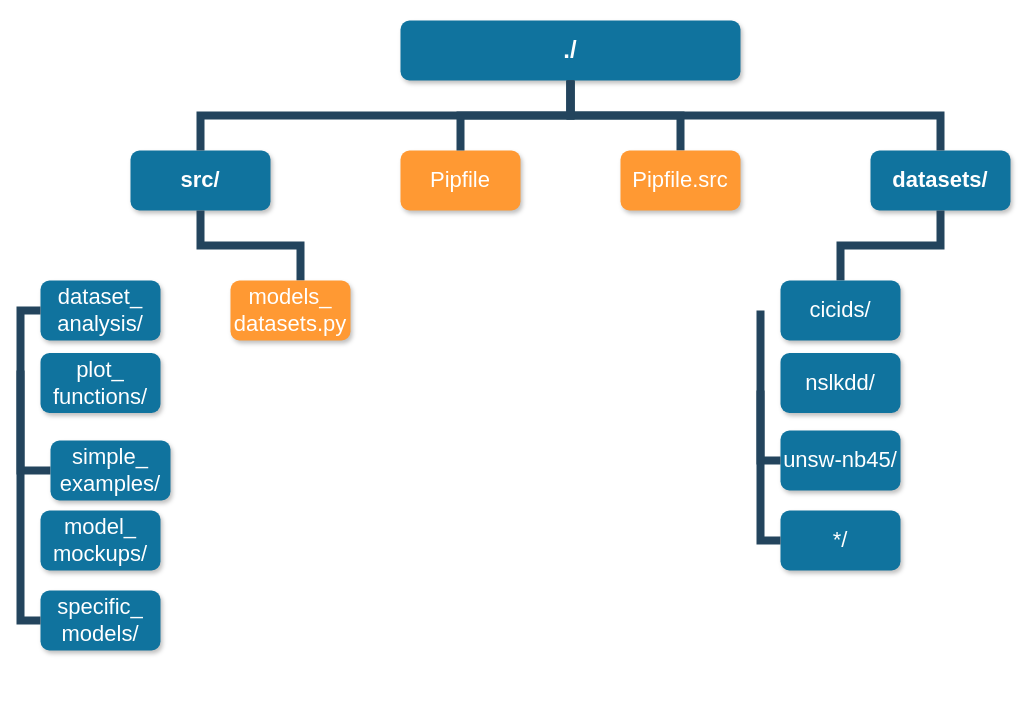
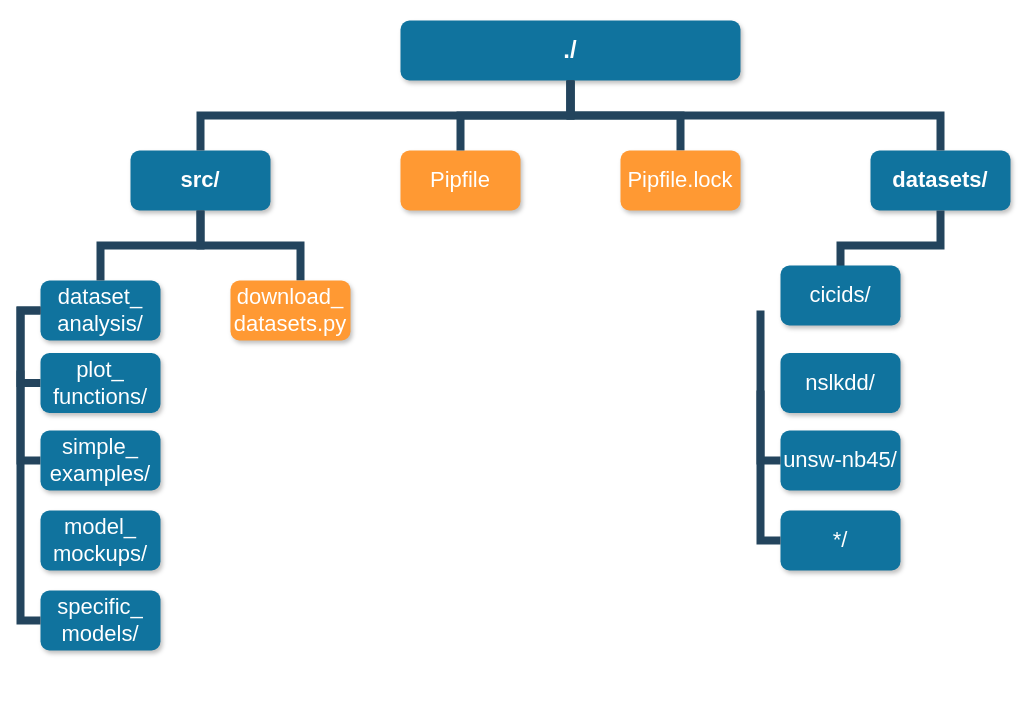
node "Pipfile.src": label "Pipfile.src" -> "Pipfile.lock"
edge "src/" -- "dataset_ analysis/": added
node "models_ datasets.py": label "models_ datasets.py" -> "download_ datasets.py"
node "cicids/": moved (841, 311) -> (841, 296)
edge "dataset_ analysis/" -- "plot_ functions/": added
node "simple_ examples/": moved (111, 471) -> (101, 461)
